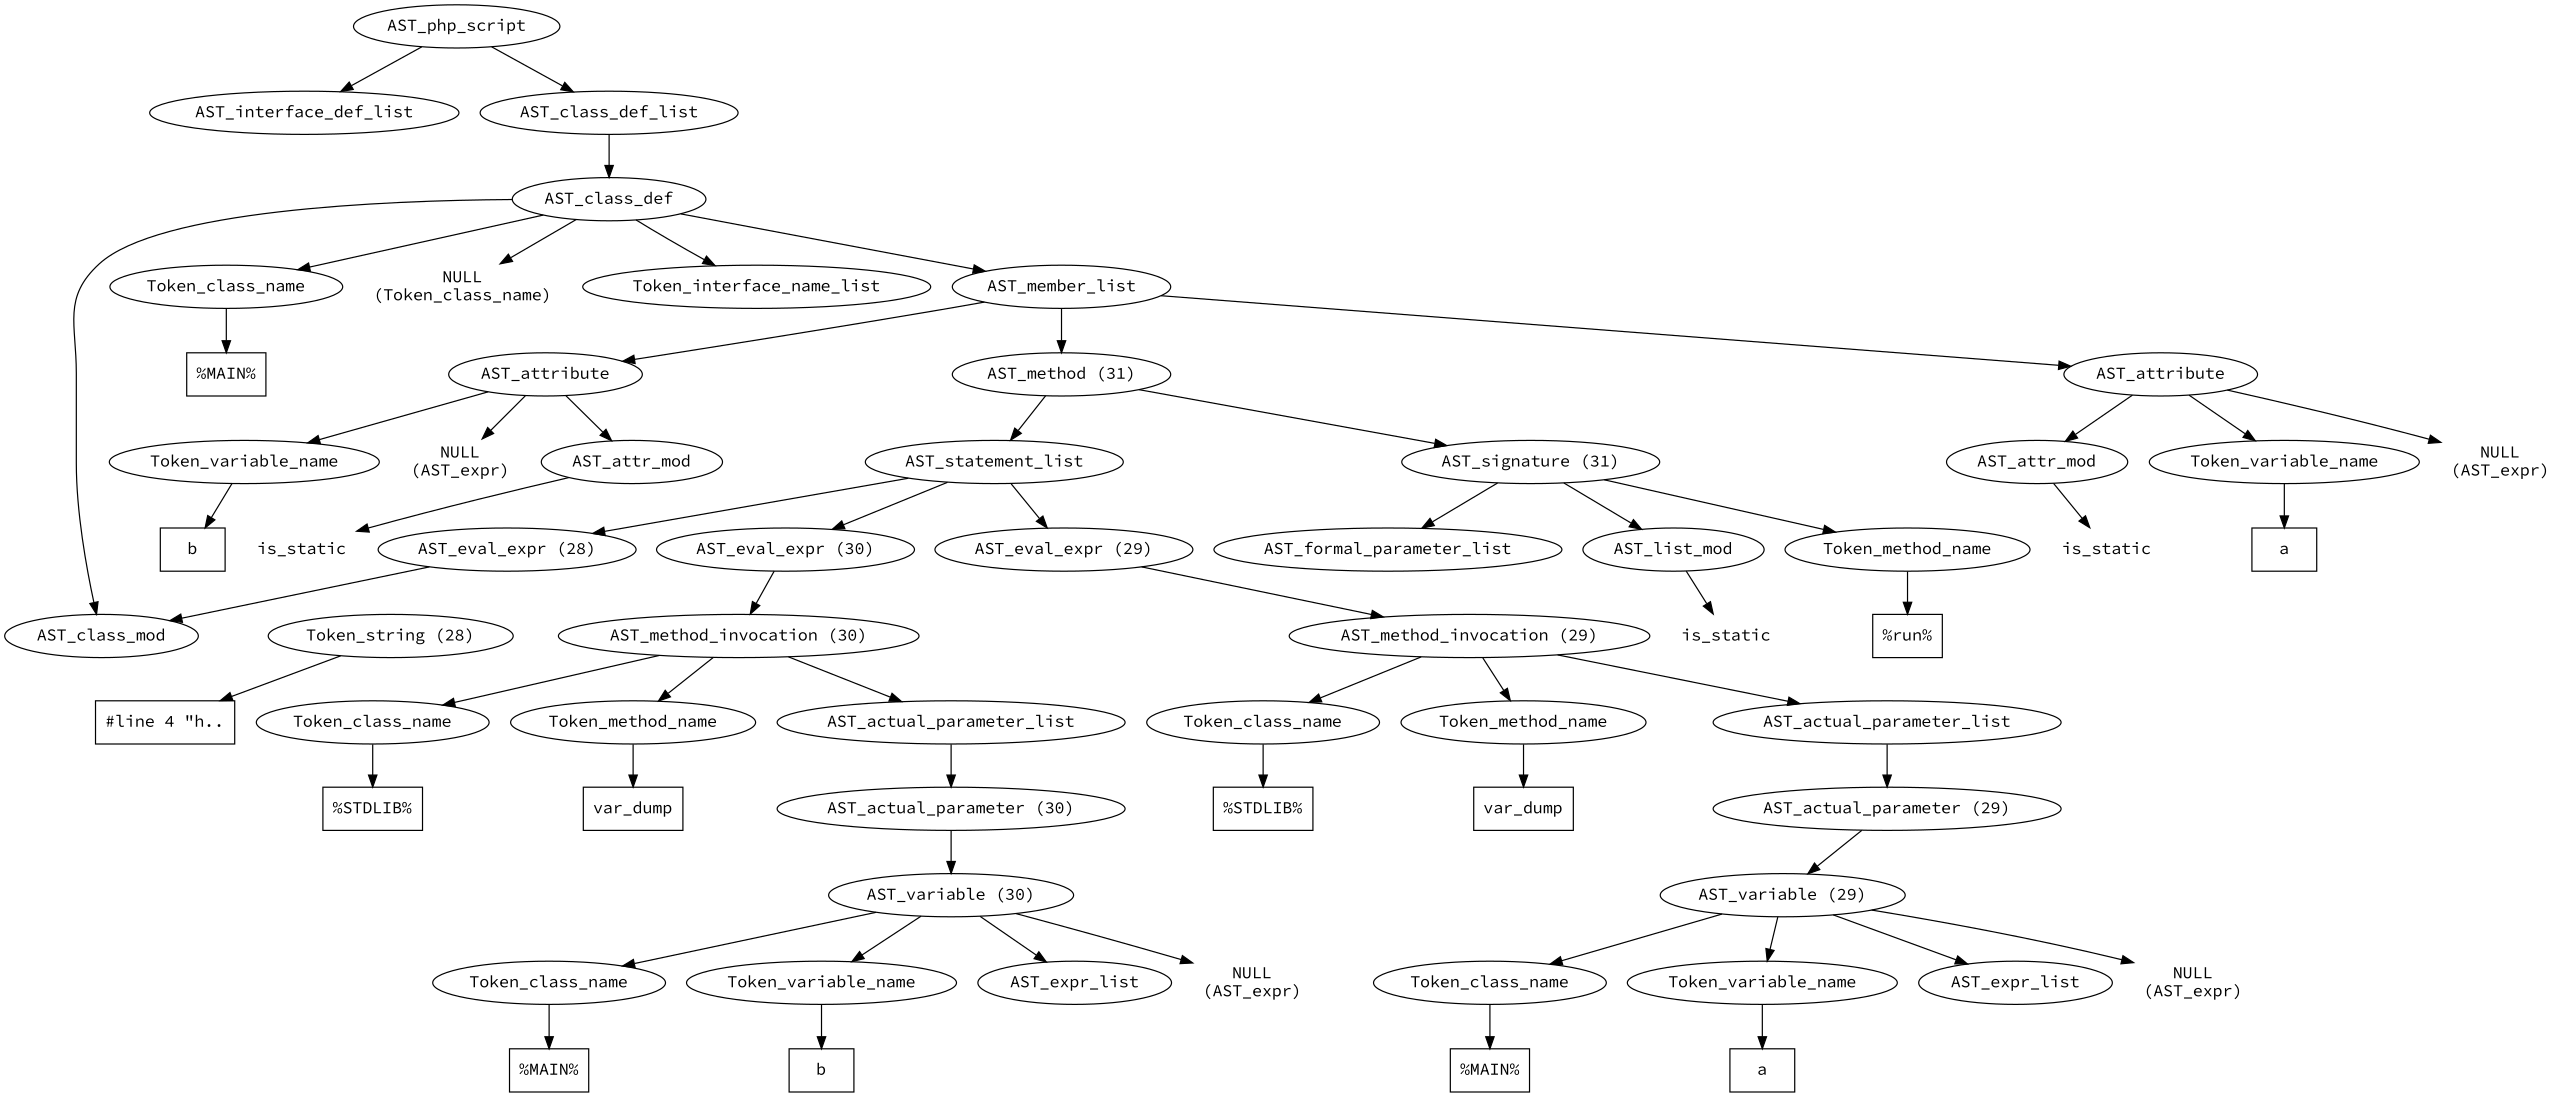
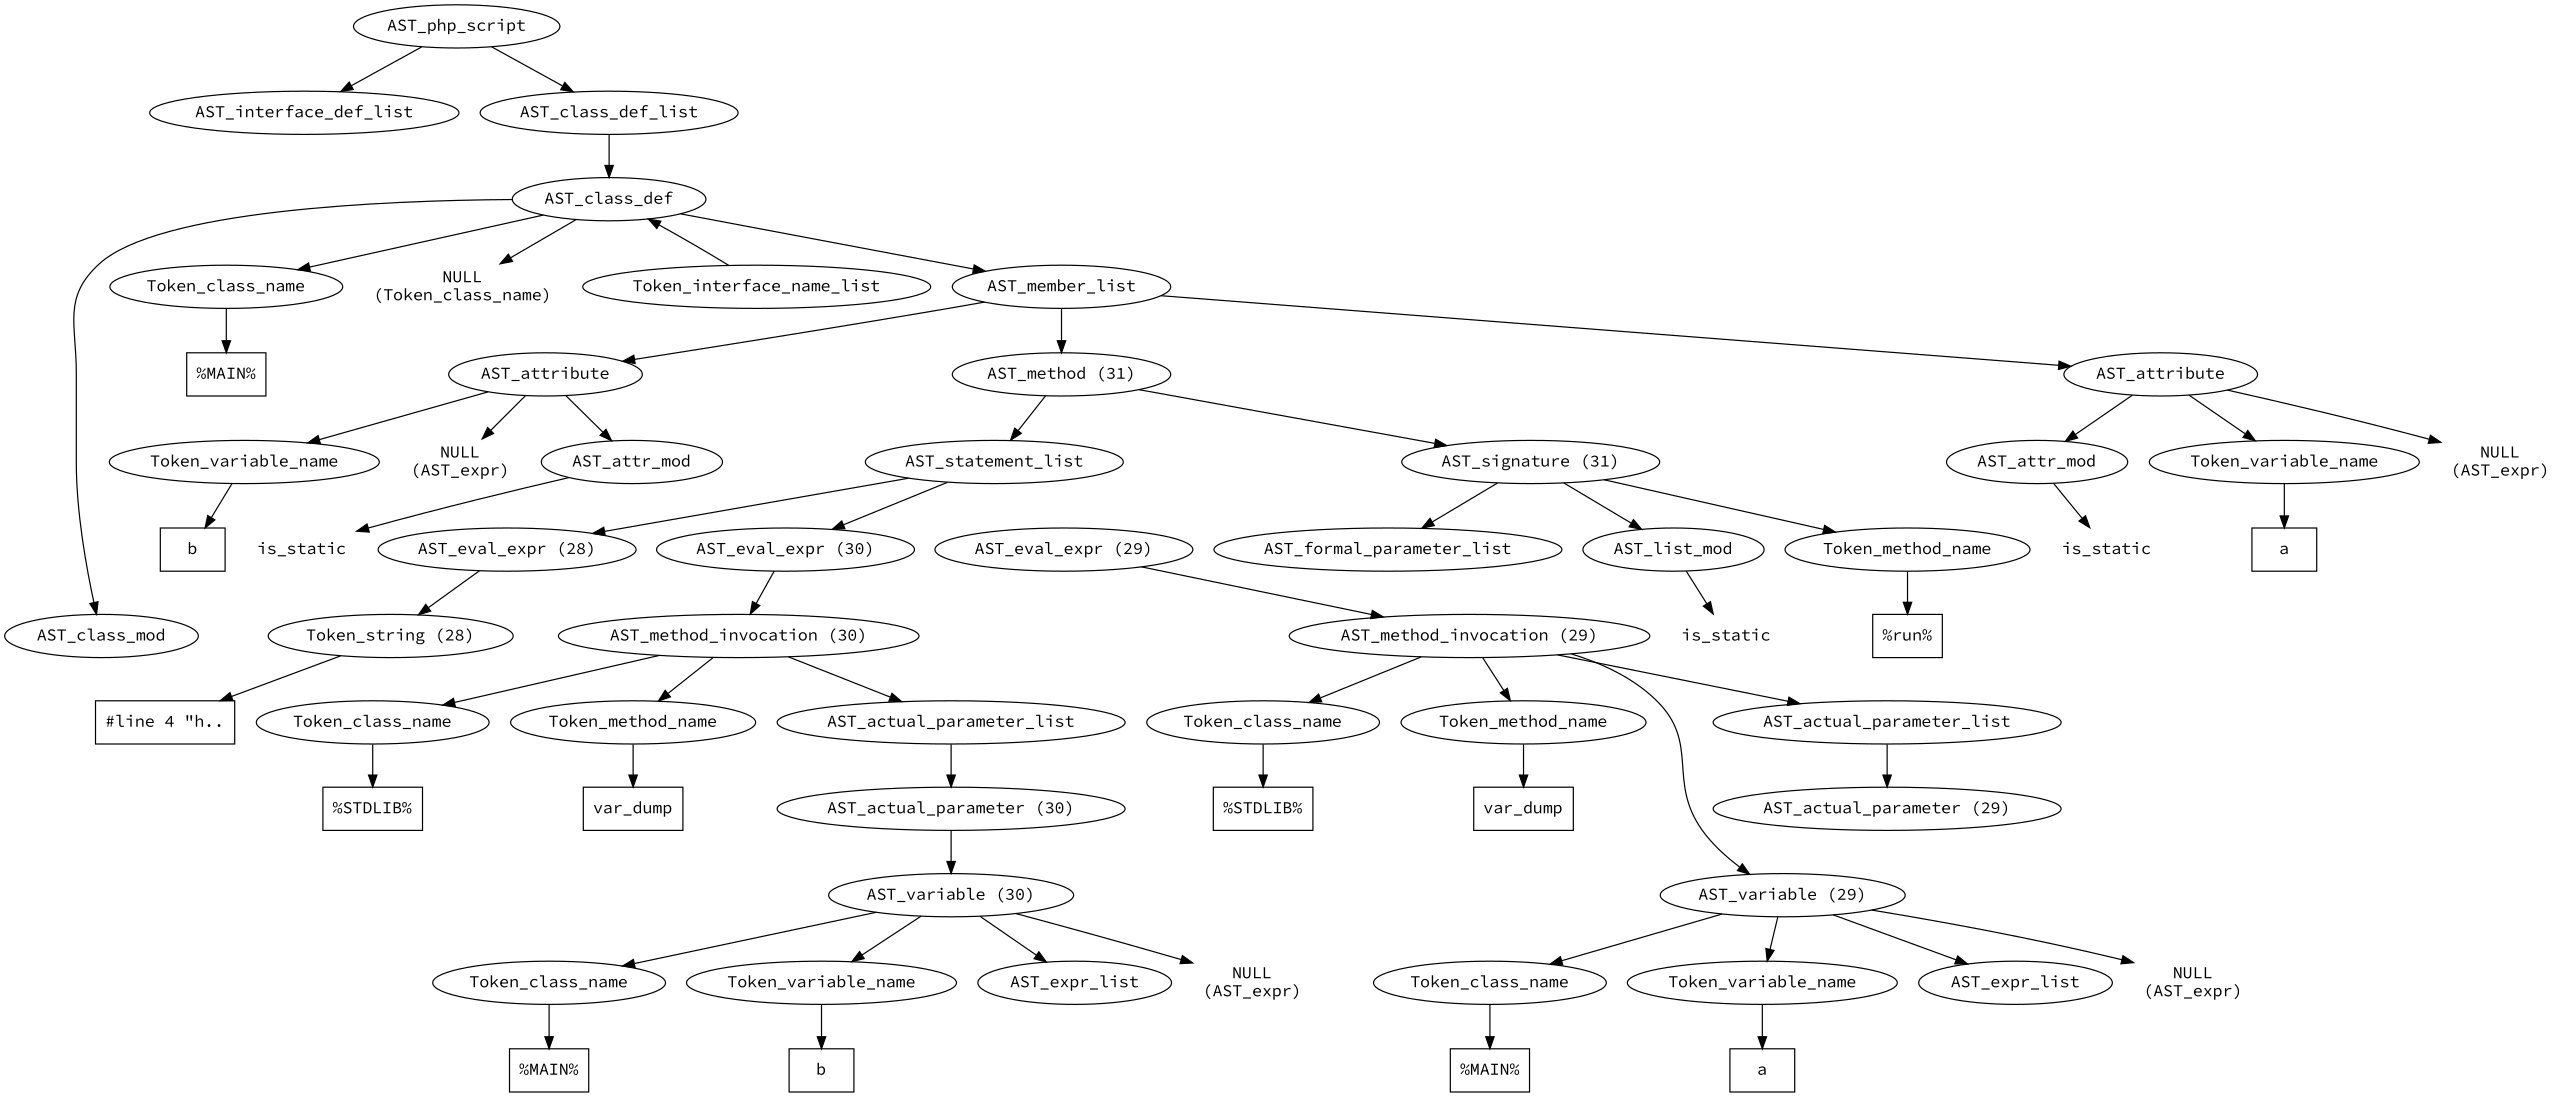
edge "AST_class_def" -> "Token_interface_name_list": reversed
edge "AST_statement_list" -> "AST_eval_expr (29)": removed
edge "AST_eval_expr (28)" -> "AST_class_mod": now "AST_eval_expr (28)" -> "Token_string (28)"
edge "AST_actual_parameter (29)" -> "AST_variable (29)": now "AST_method_invocation (29)" -> "AST_variable (29)"
